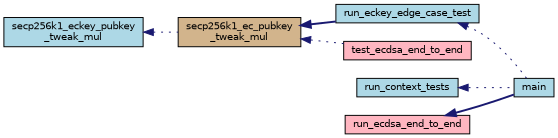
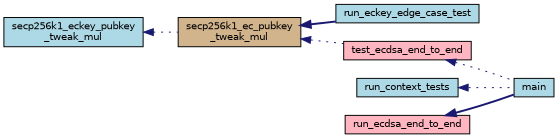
edge "main" -> "run_eckey_edge_case_test": now "main" -> "test_ecdsa_end_to_end"
